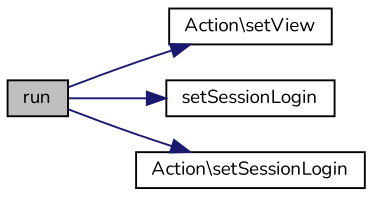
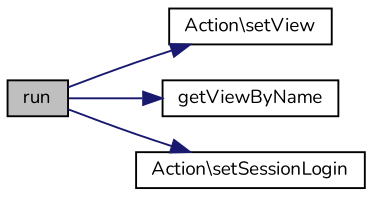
node "setSessionLogin": label "setSessionLogin" -> "getViewByName"
